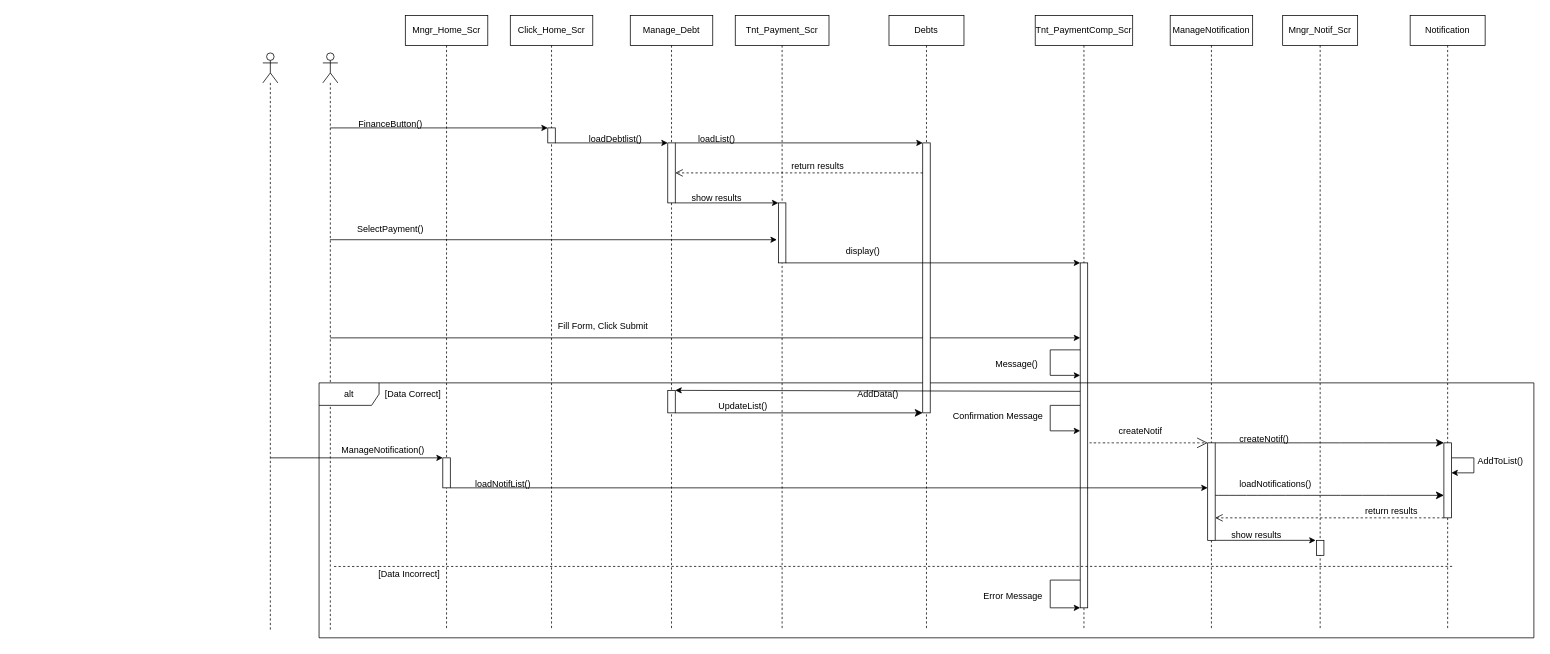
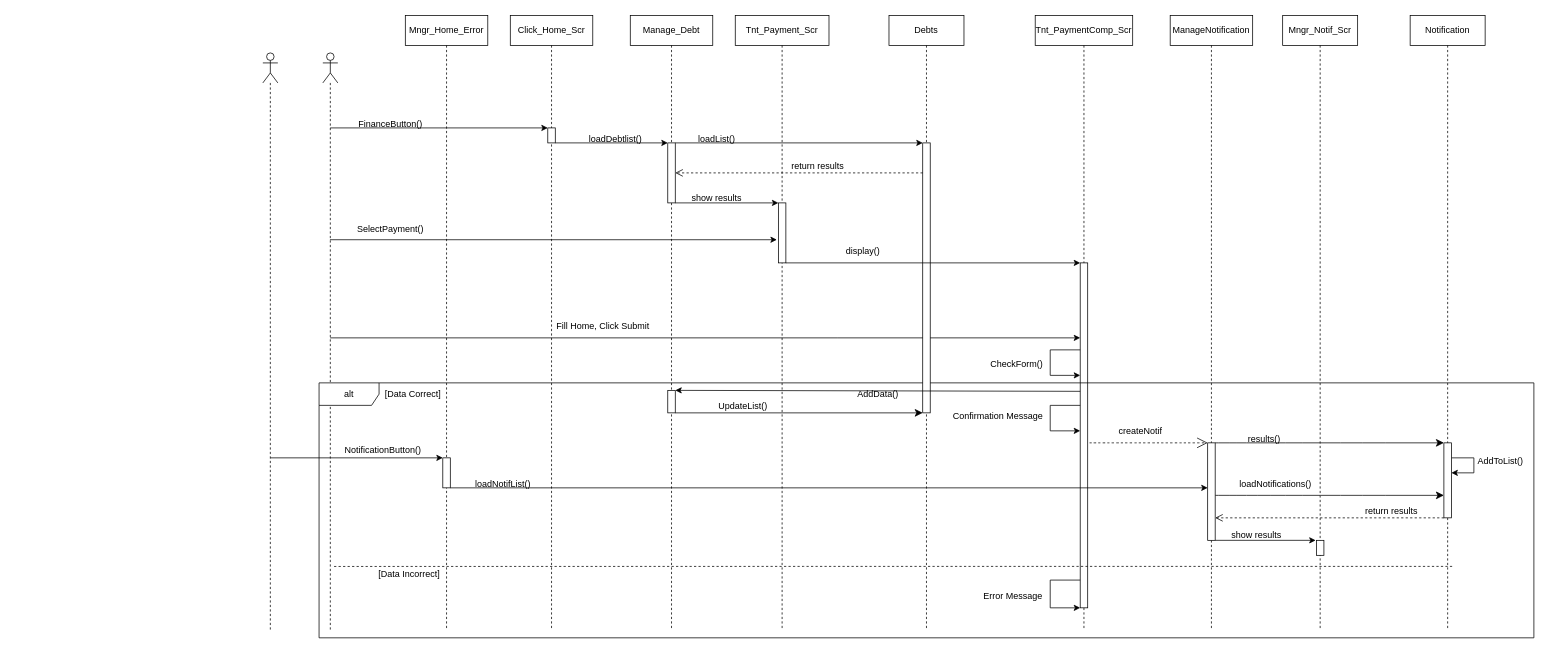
node "Mngr_Home_Scr": label "Mngr_Home_Scr" -> "Mngr_Home_Error"
node "Fill Form, Click Submit": label "Fill Form, Click Submit" -> "Fill Home, Click Submit"
node "Message()": label "Message()" -> "CheckForm()"
node "createNotif()": label "createNotif()" -> "results()"
node "ManageNotification()": label "ManageNotification()" -> "NotificationButton()"
